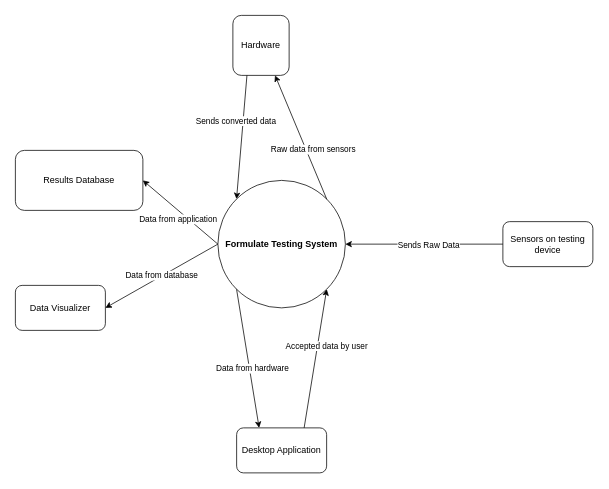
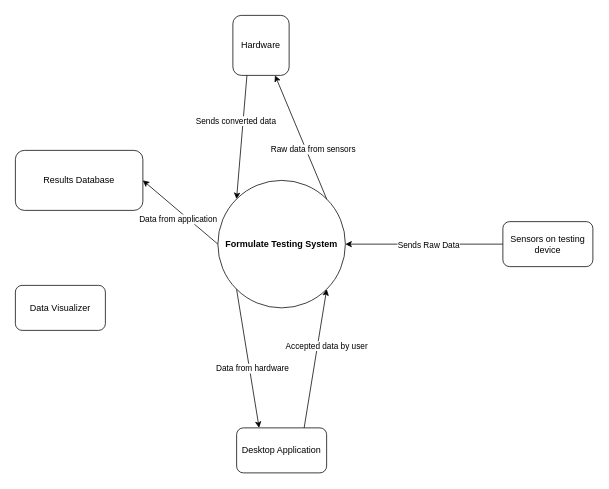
edge "Formulate Testing System" -> "Data Visualizer": removed, label "Data from database"
